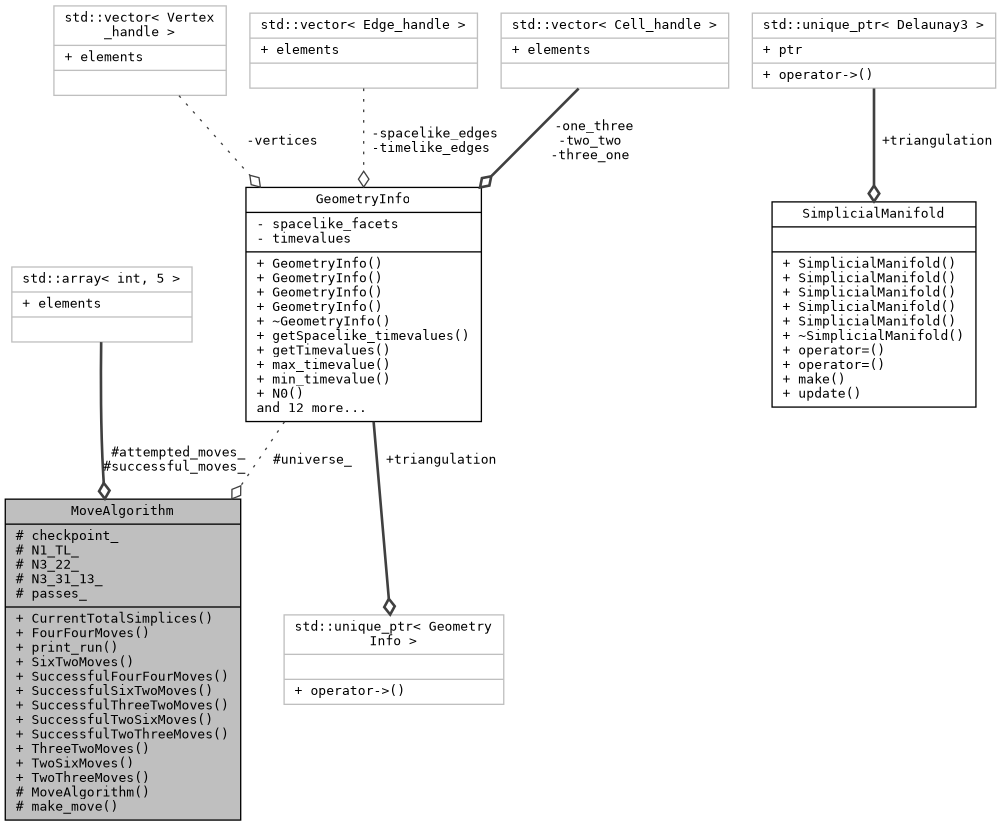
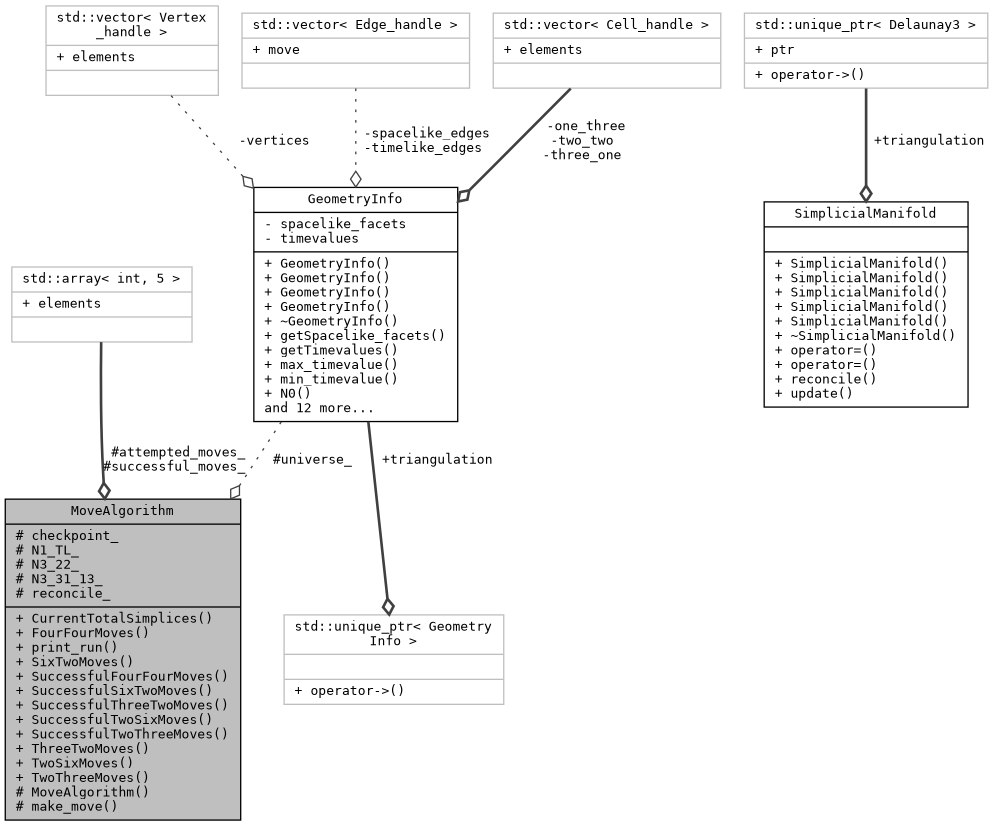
node "std::vector< Edge_handle >": text "+ elements" -> "+ move"
node "GeometryInfo": text "+ getSpacelike_timevalues()" -> "+ getSpacelike_facets()"
node "SimplicialManifold": text "+ make()" -> "+ reconcile()"
node "MoveAlgorithm": text "# passes_" -> "# reconcile_"
